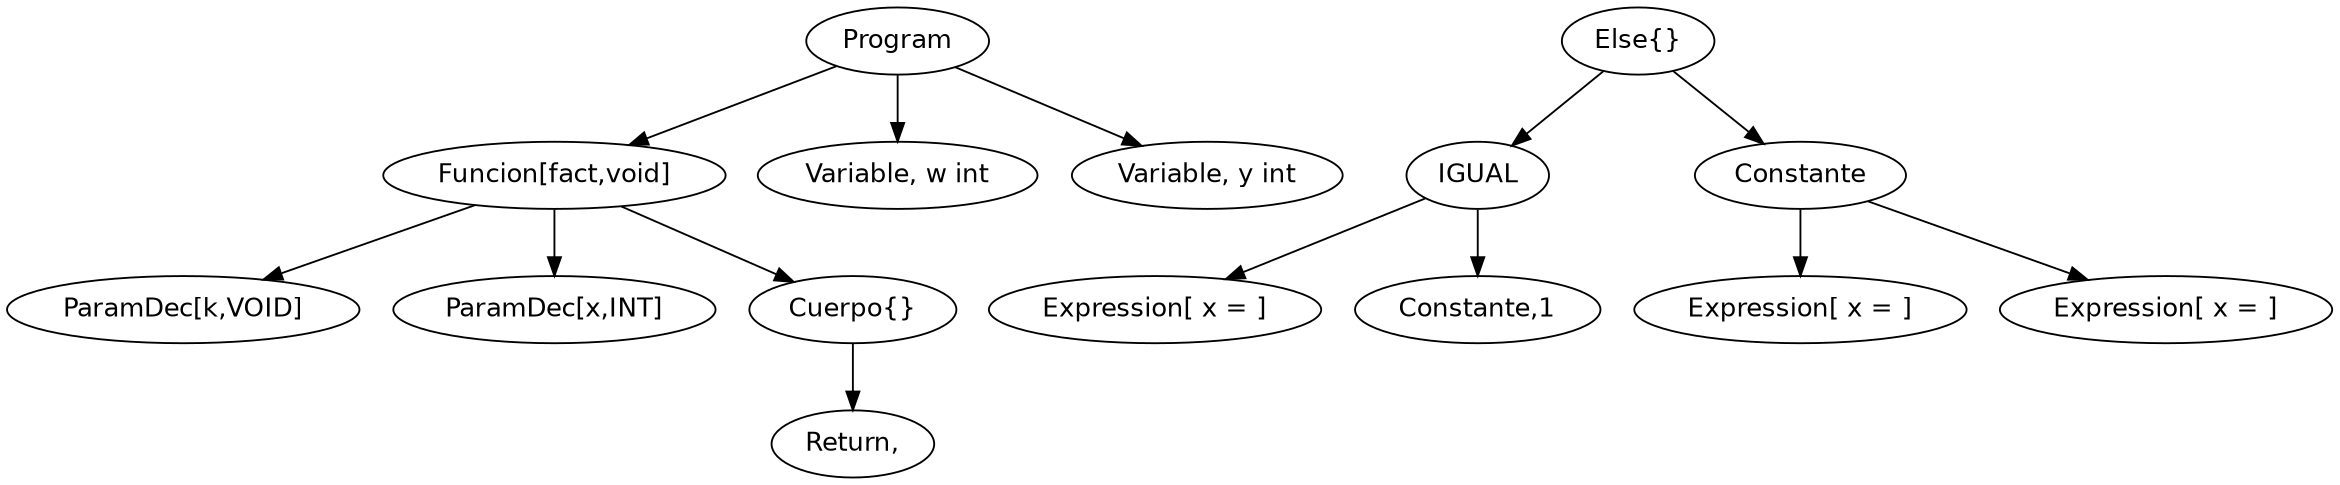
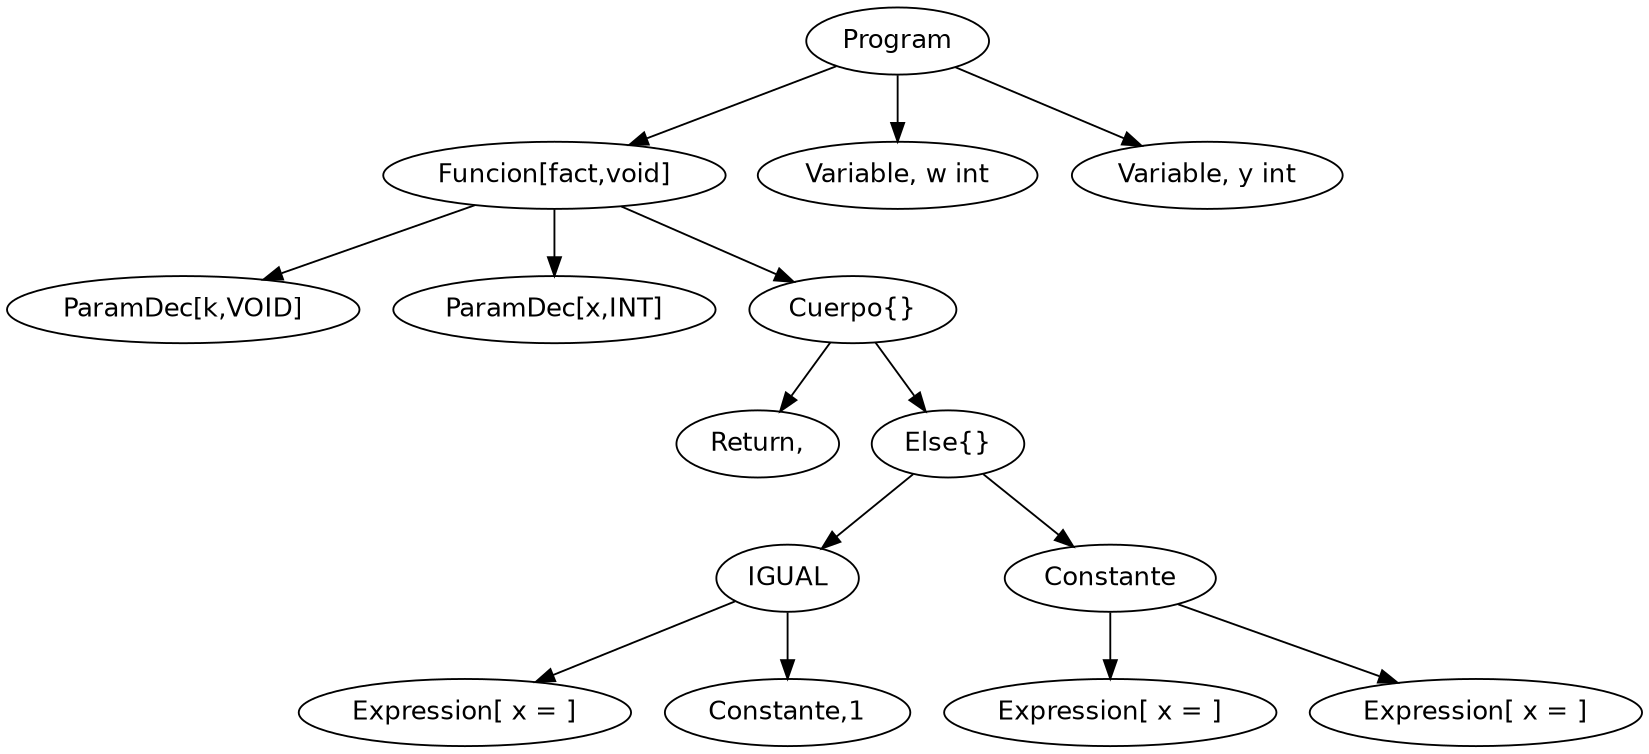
edge "Cuerpo{}" -> "Else{}": added
